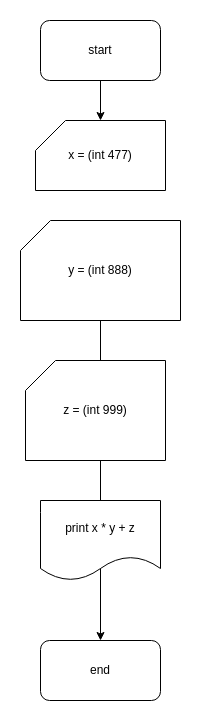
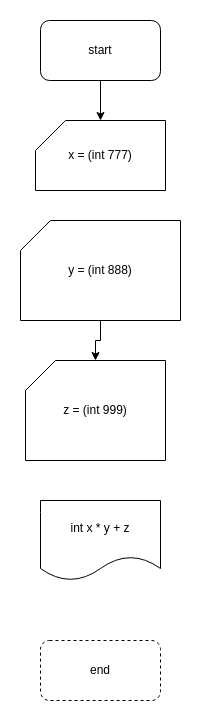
node "x = (int 477)": label "x = (int 477)" -> "x = (int 777)"
node "print x * y + z": label "print x * y + z" -> "int x * y + z"
edge "y = (int 888)" -> "end": now "y = (int 888)" -> "z = (int 999)"
node "end": style solid -> dashed
